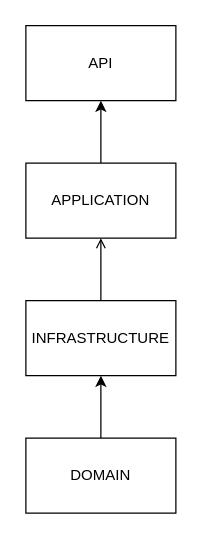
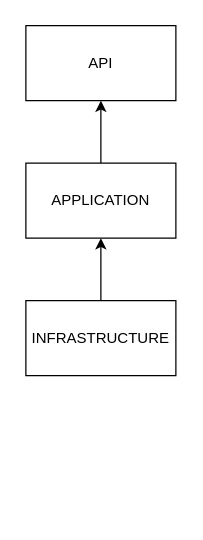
edge "INFRASTRUCTURE" -> "APPLICATION": arrowhead open -> classic
edge "DOMAIN" -> "INFRASTRUCTURE": removed
node "DOMAIN": removed
